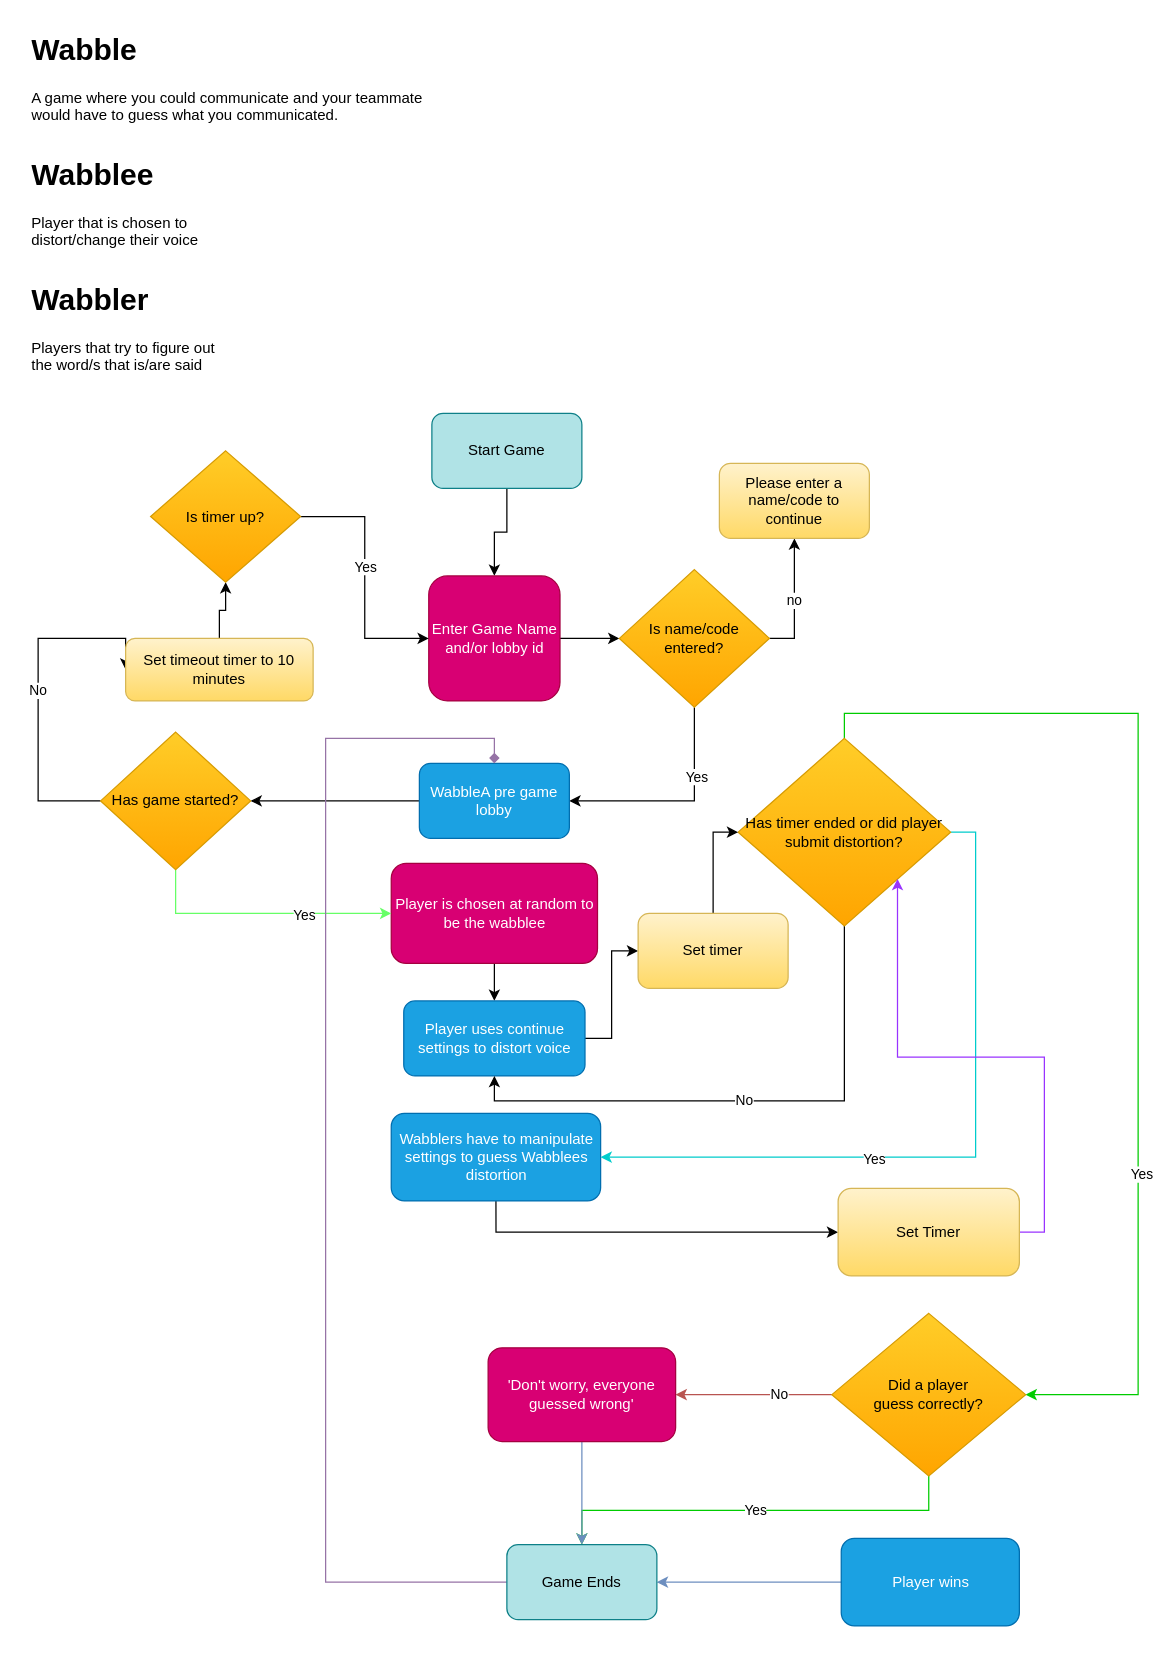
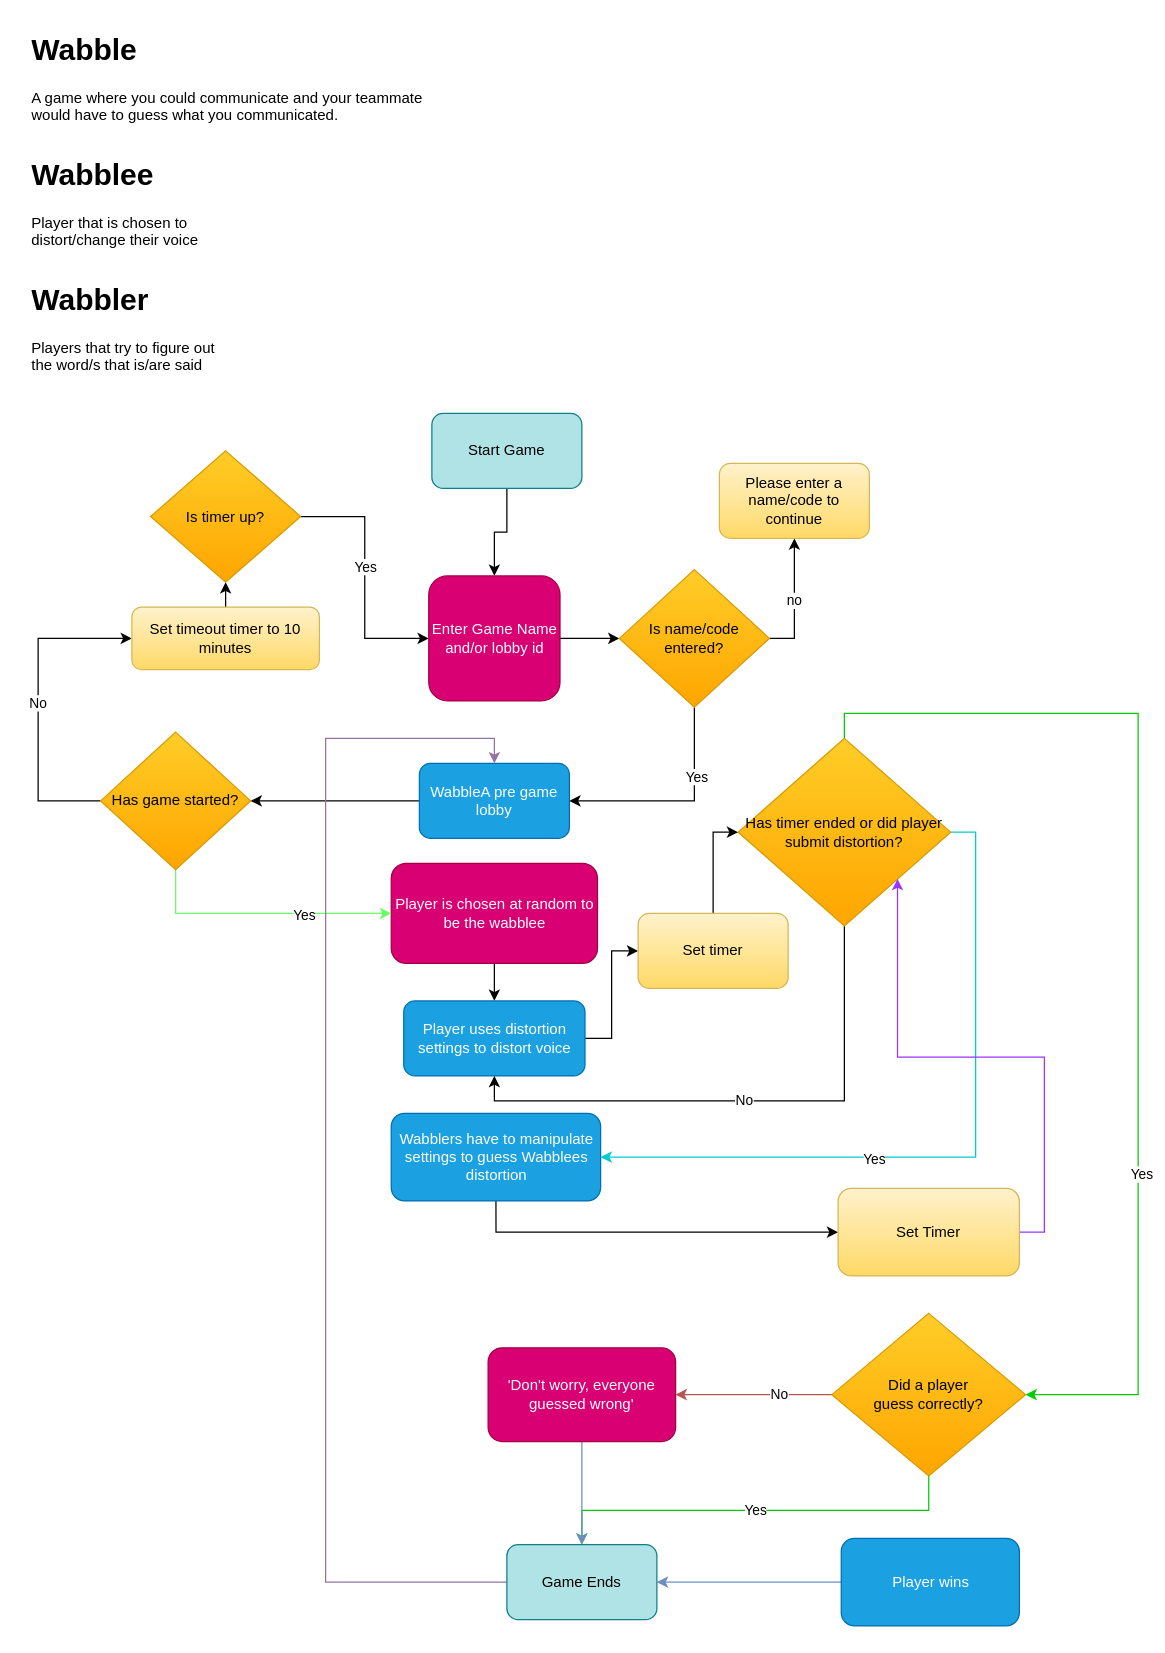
node "Set timeout timer to 10 minutes": moved (219, 669) -> (226, 638)
edge "Game Ends" -> "WabbleA pre game lobby": arrowhead diamond -> classic
node "Player uses continue settings to distort voice": label "Player uses continue settings to distort voice" -> "Player uses distortion settings to distort voice"
